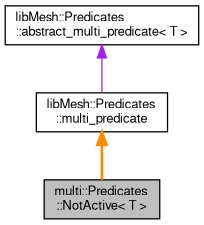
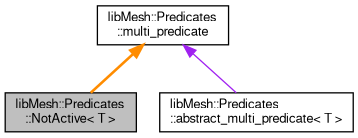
edge "libMesh::Predicates ::multi_predicate" -> "libMesh::Predicates ::abstract_multi_predicate< T >": reversed
node "multi::Predicates ::NotActive< T >": label "multi::Predicates ::NotActive< T >" -> "libMesh::Predicates ::NotActive< T >"
